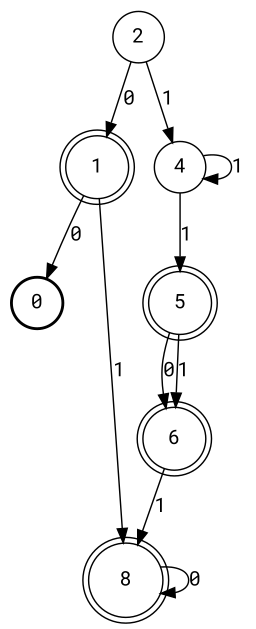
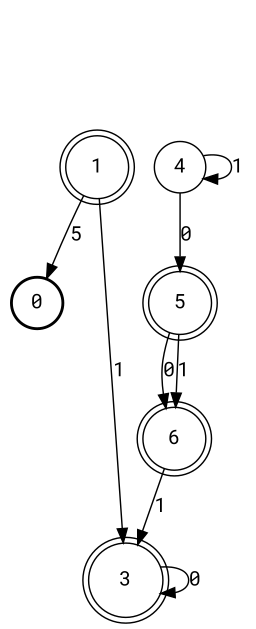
node "2": removed
edge "1" -> "0": label "0" -> "5"
edge "4" -> "5": label "1" -> "0"
node "8": label "8" -> "3"
